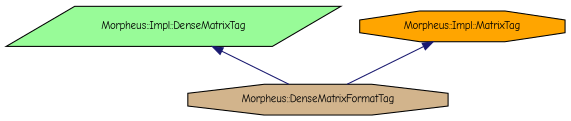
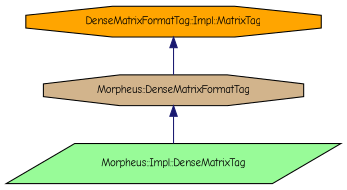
node "Morpheus::Impl::MatrixTag": label "Morpheus::Impl::MatrixTag" -> "DenseMatrixFormatTag::Impl::MatrixTag"
edge "Morpheus::DenseMatrixFormatTag" -> "Morpheus::Impl::DenseMatrixTag": reversed
